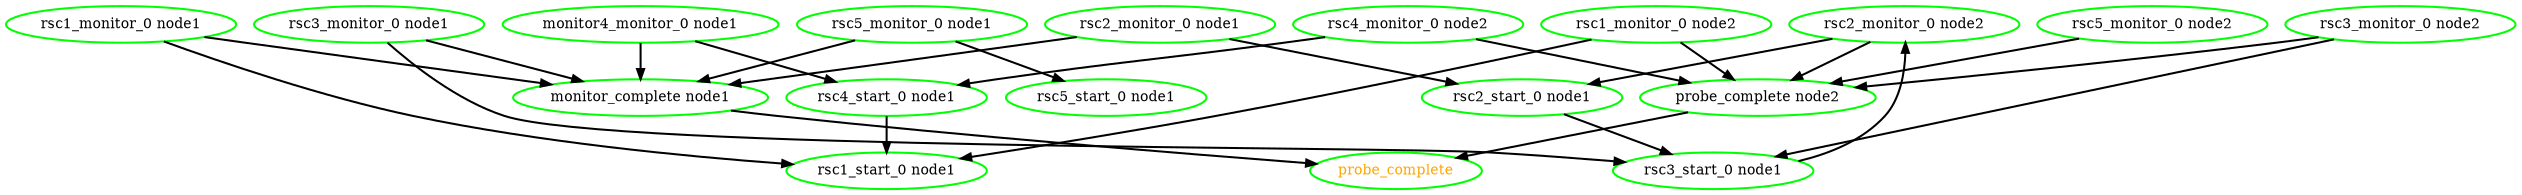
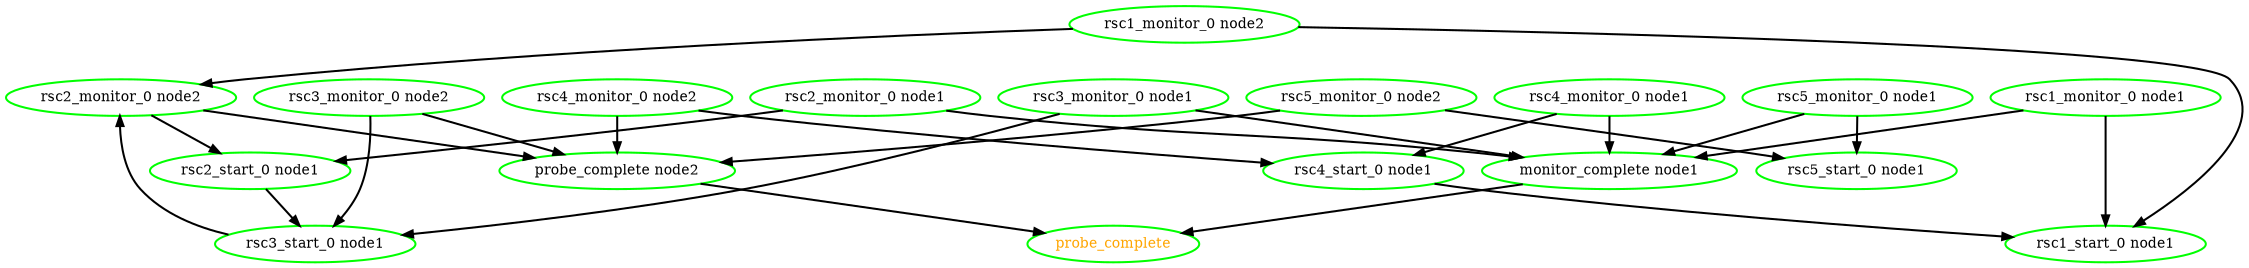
node "monitor4_monitor_0 node1": label "monitor4_monitor_0 node1" -> "rsc4_monitor_0 node1"
edge "rsc1_monitor_0 node2" -> "probe_complete node2": now "rsc1_monitor_0 node2" -> "rsc2_monitor_0 node2"
edge "rsc5_monitor_0 node2" -> "rsc5_start_0 node1": added
